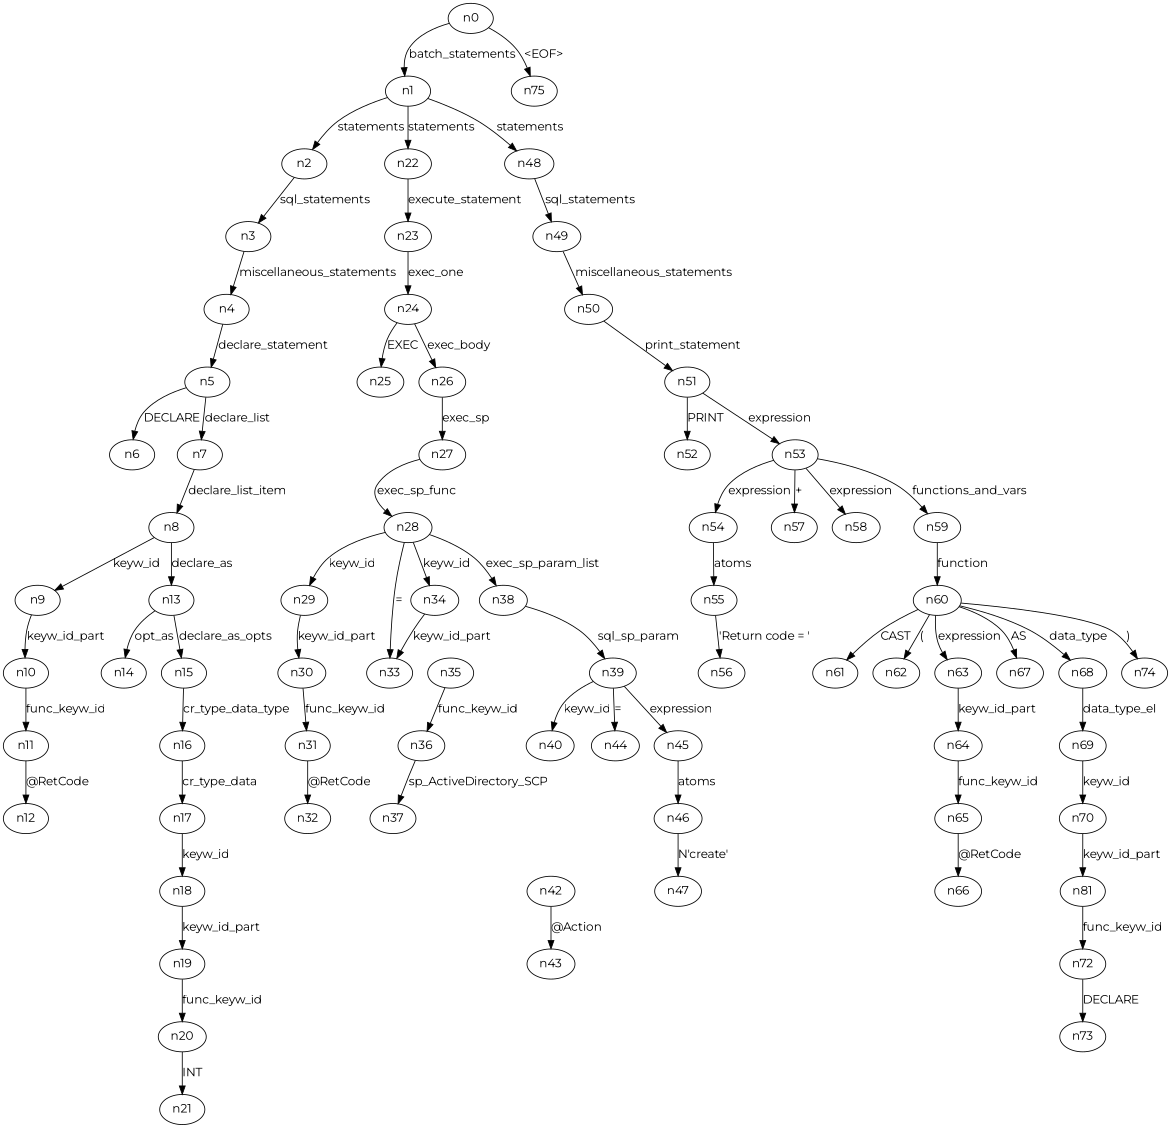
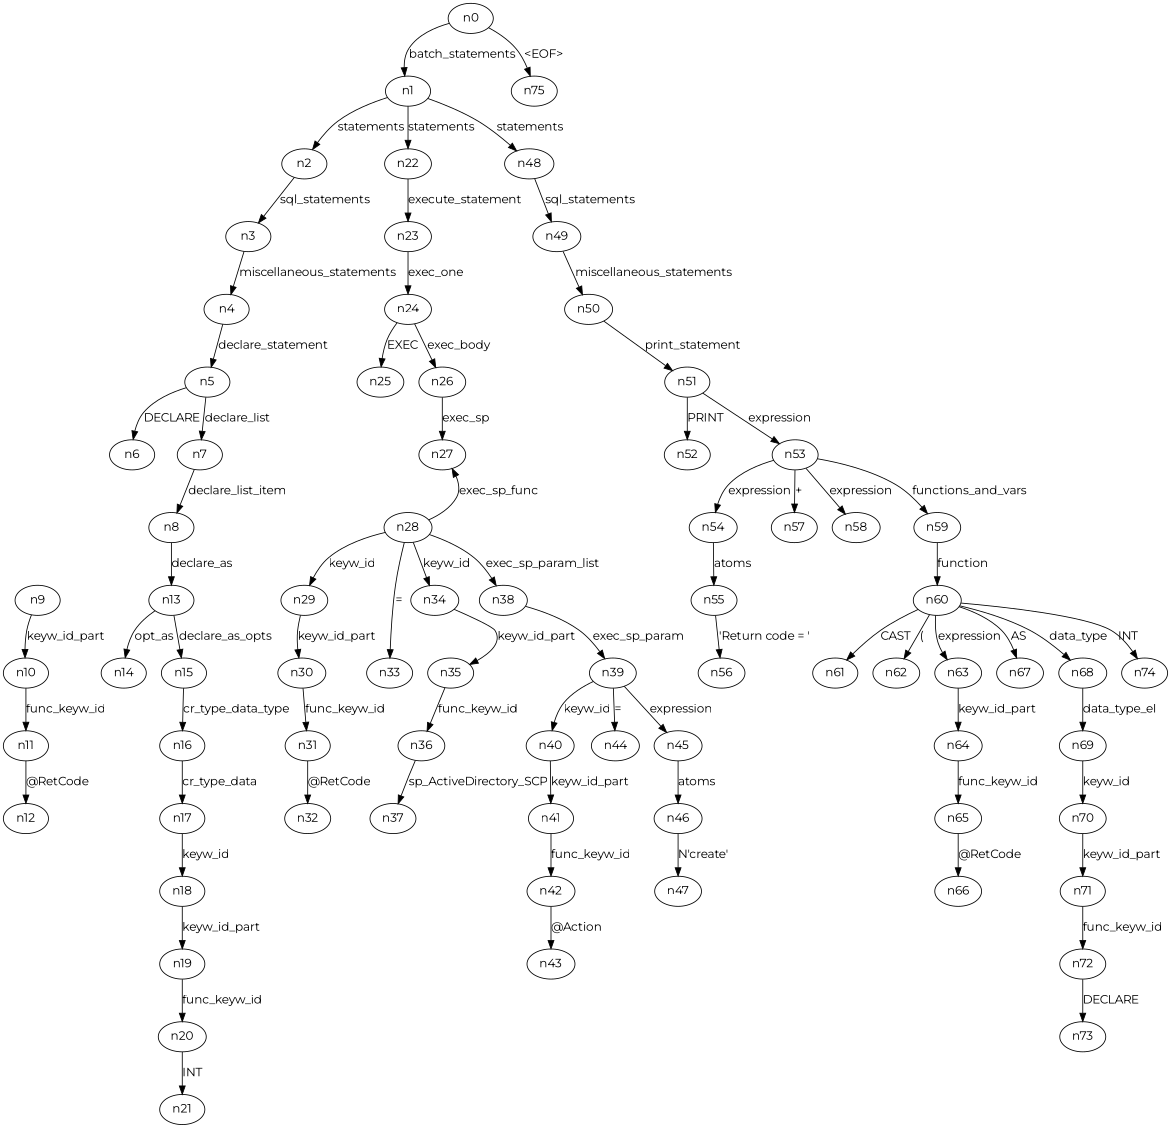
edge "n27" -> "n28": reversed
edge "n8" -> "n9": removed, label "keyw_id"
edge "n34" -> "n33": now "n34" -> "n35"
edge "n38" -> "n39": label "sql_sp_param" -> "exec_sp_param"
edge "n60" -> "n74": label ")" -> "INT"
node "n41": added
node "n81": label "n81" -> "n71"
